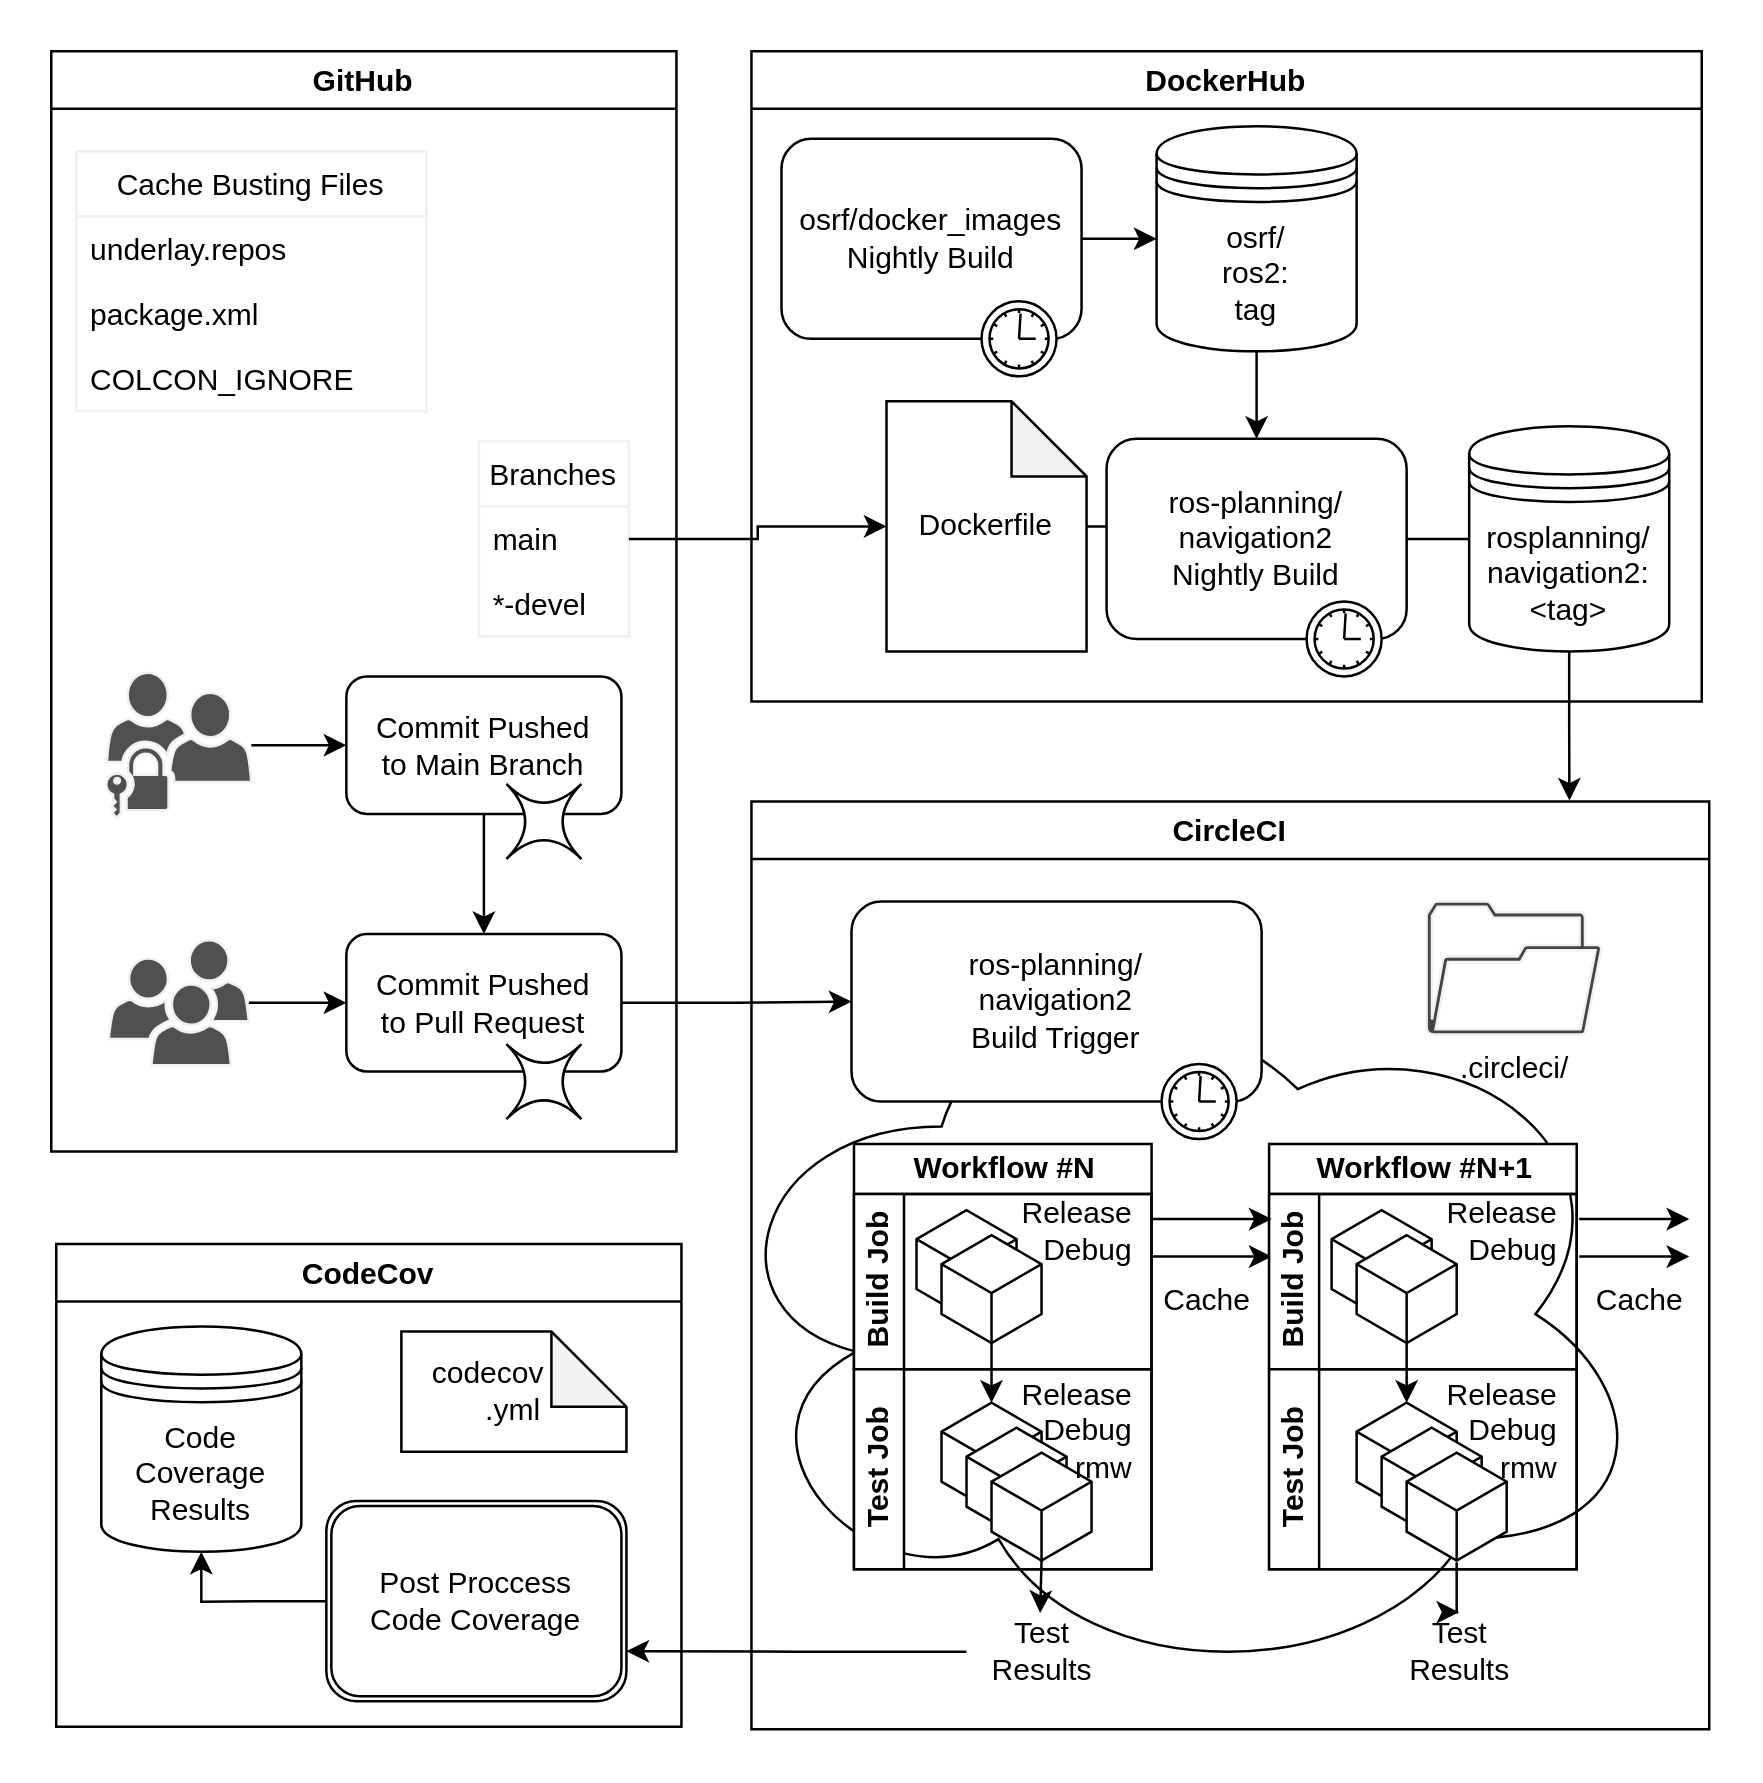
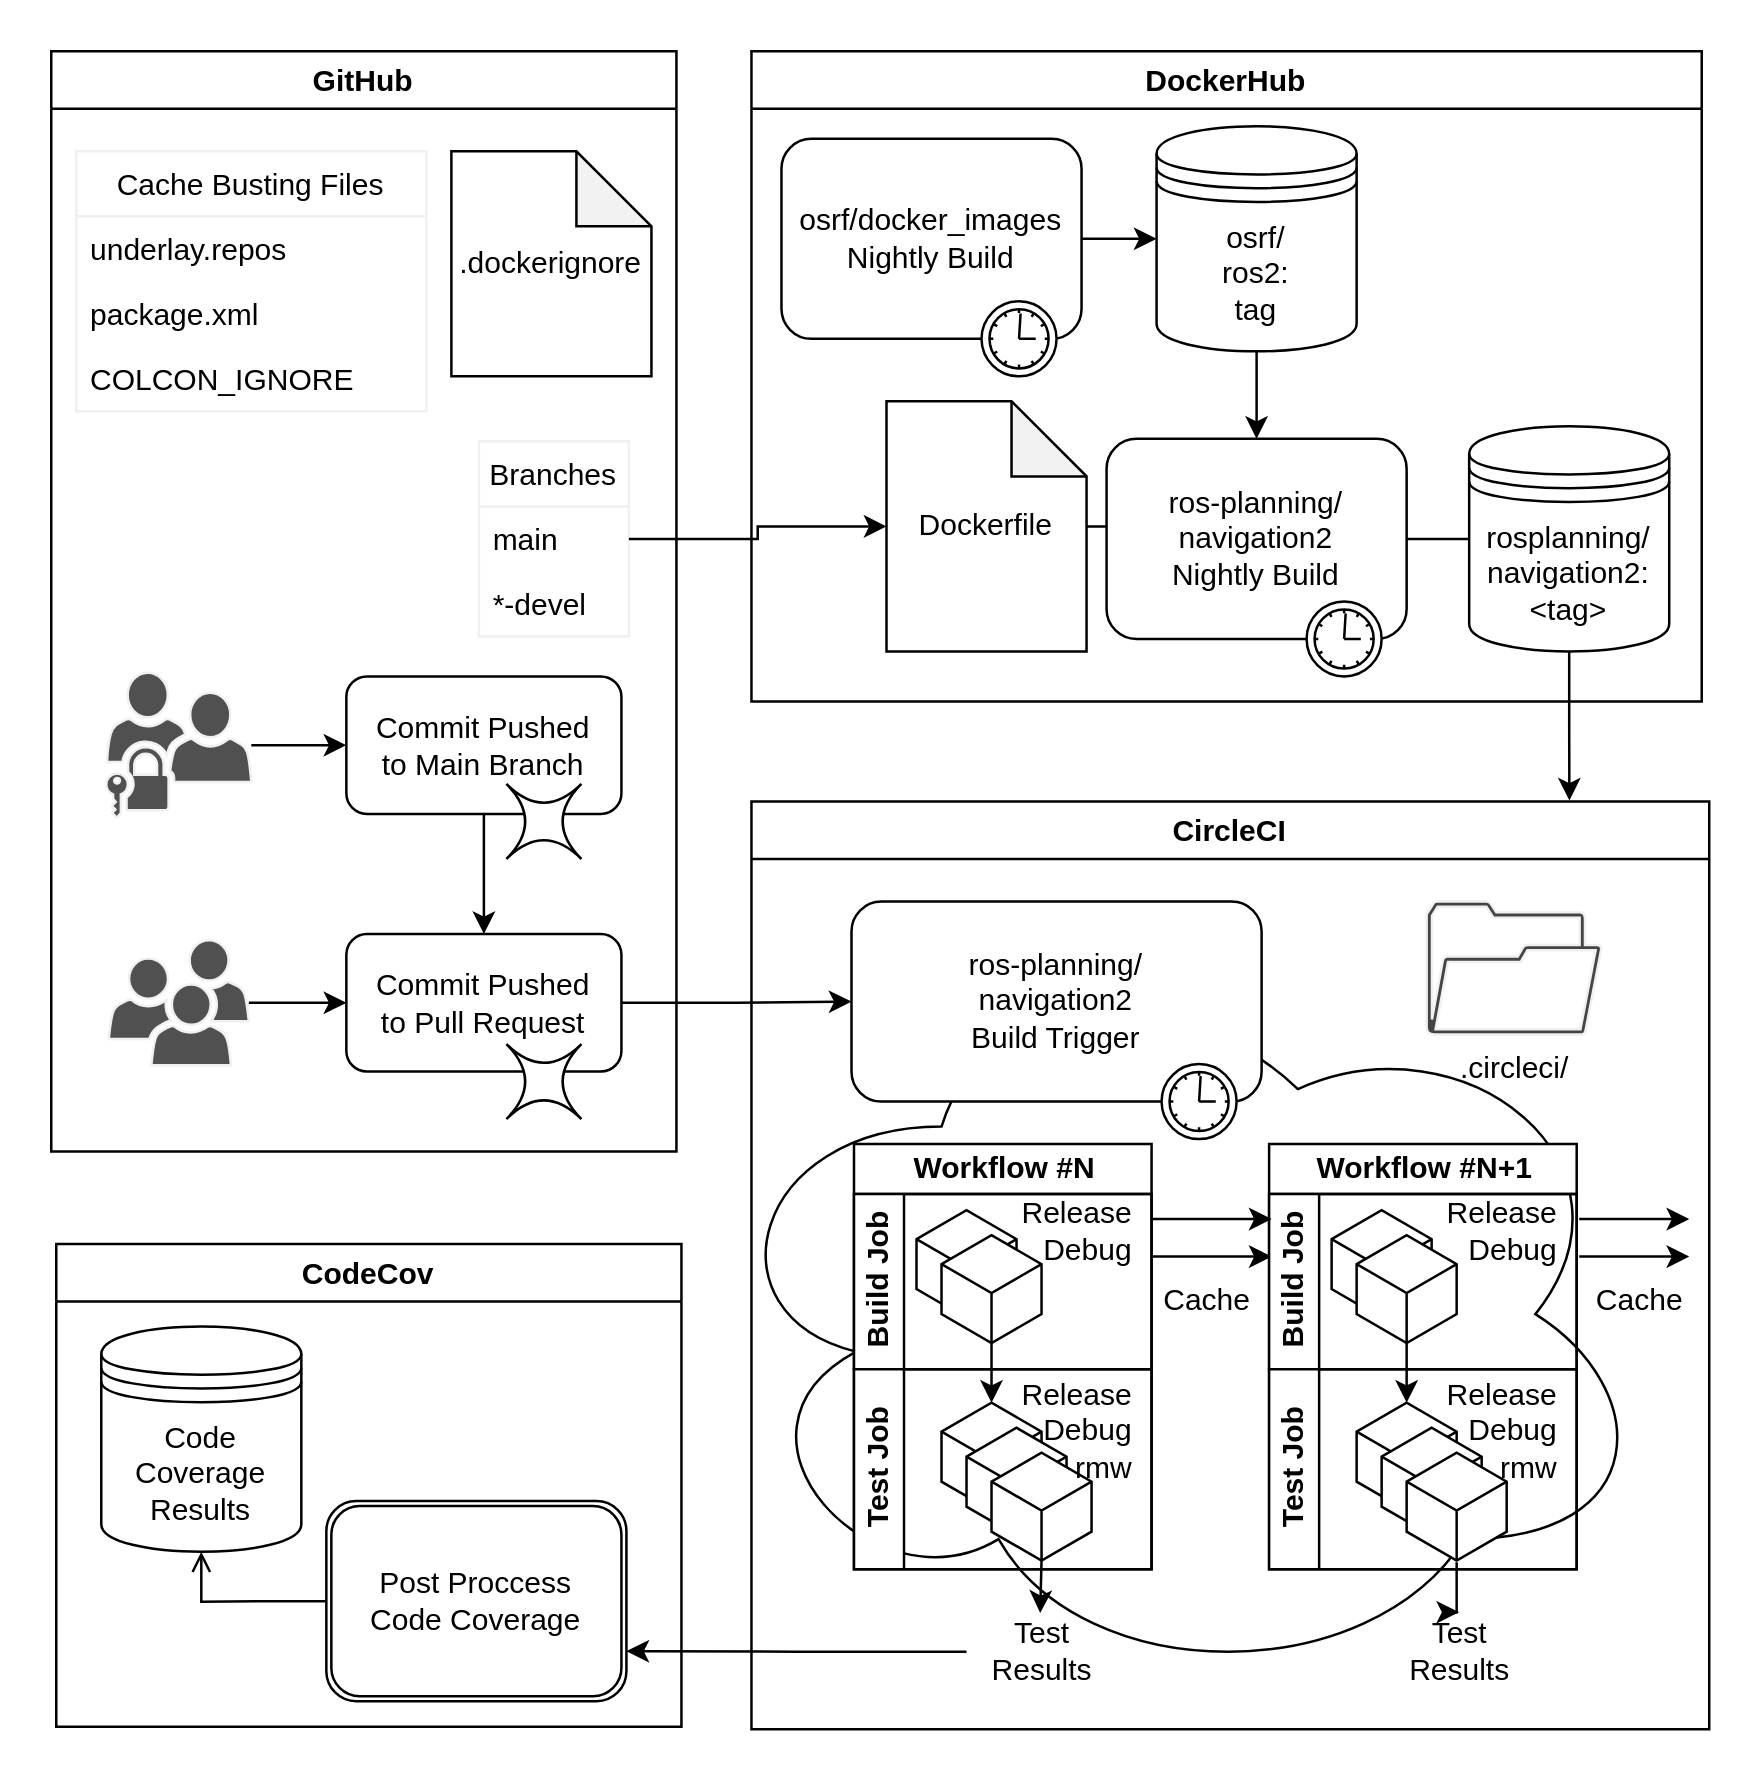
node ".dockerignore": added
node "codecov .yml": removed
edge "Post Proccess Code Coverage" -> "Code Coverage Results": arrowhead classic -> open
